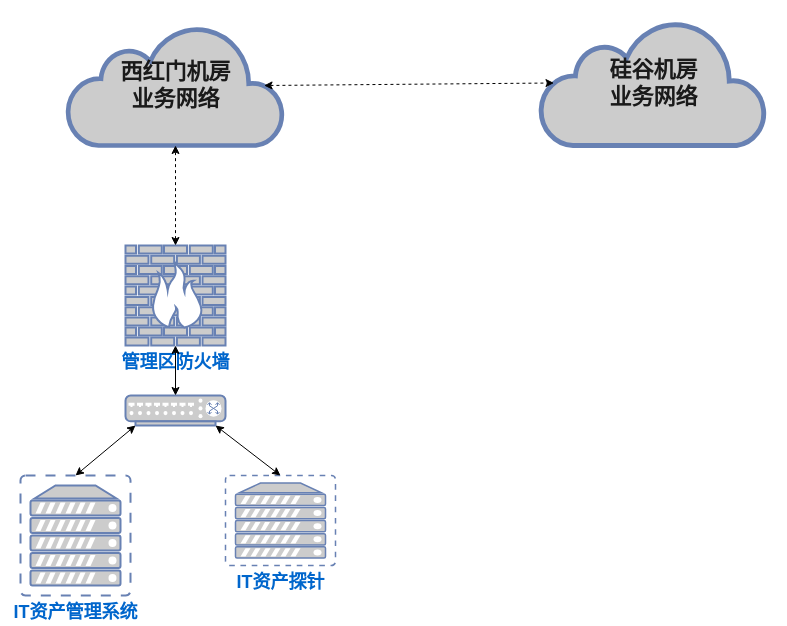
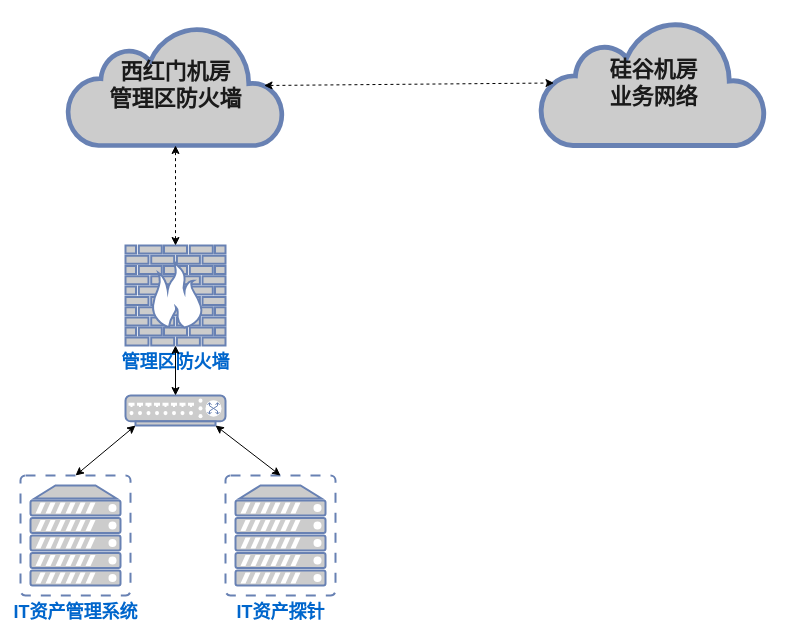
node "西红门机房 业务网络": label "西红门机房 业务网络" -> "西红门机房 管理区防火墙"
node "IT资产探针": size 110x90 -> 110x120
